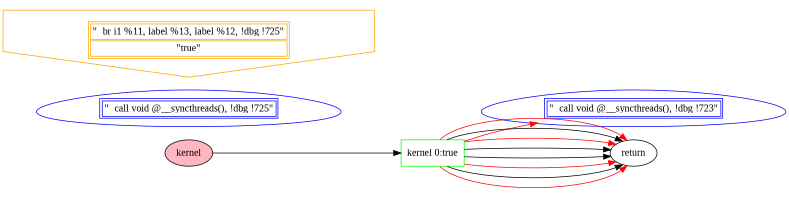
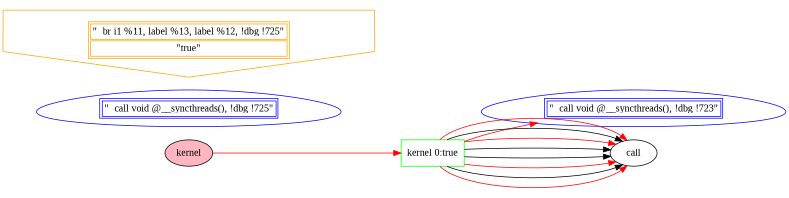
edge "kernel" -> "kernel 0:true": color black -> red
node "return": label "return" -> "call"
